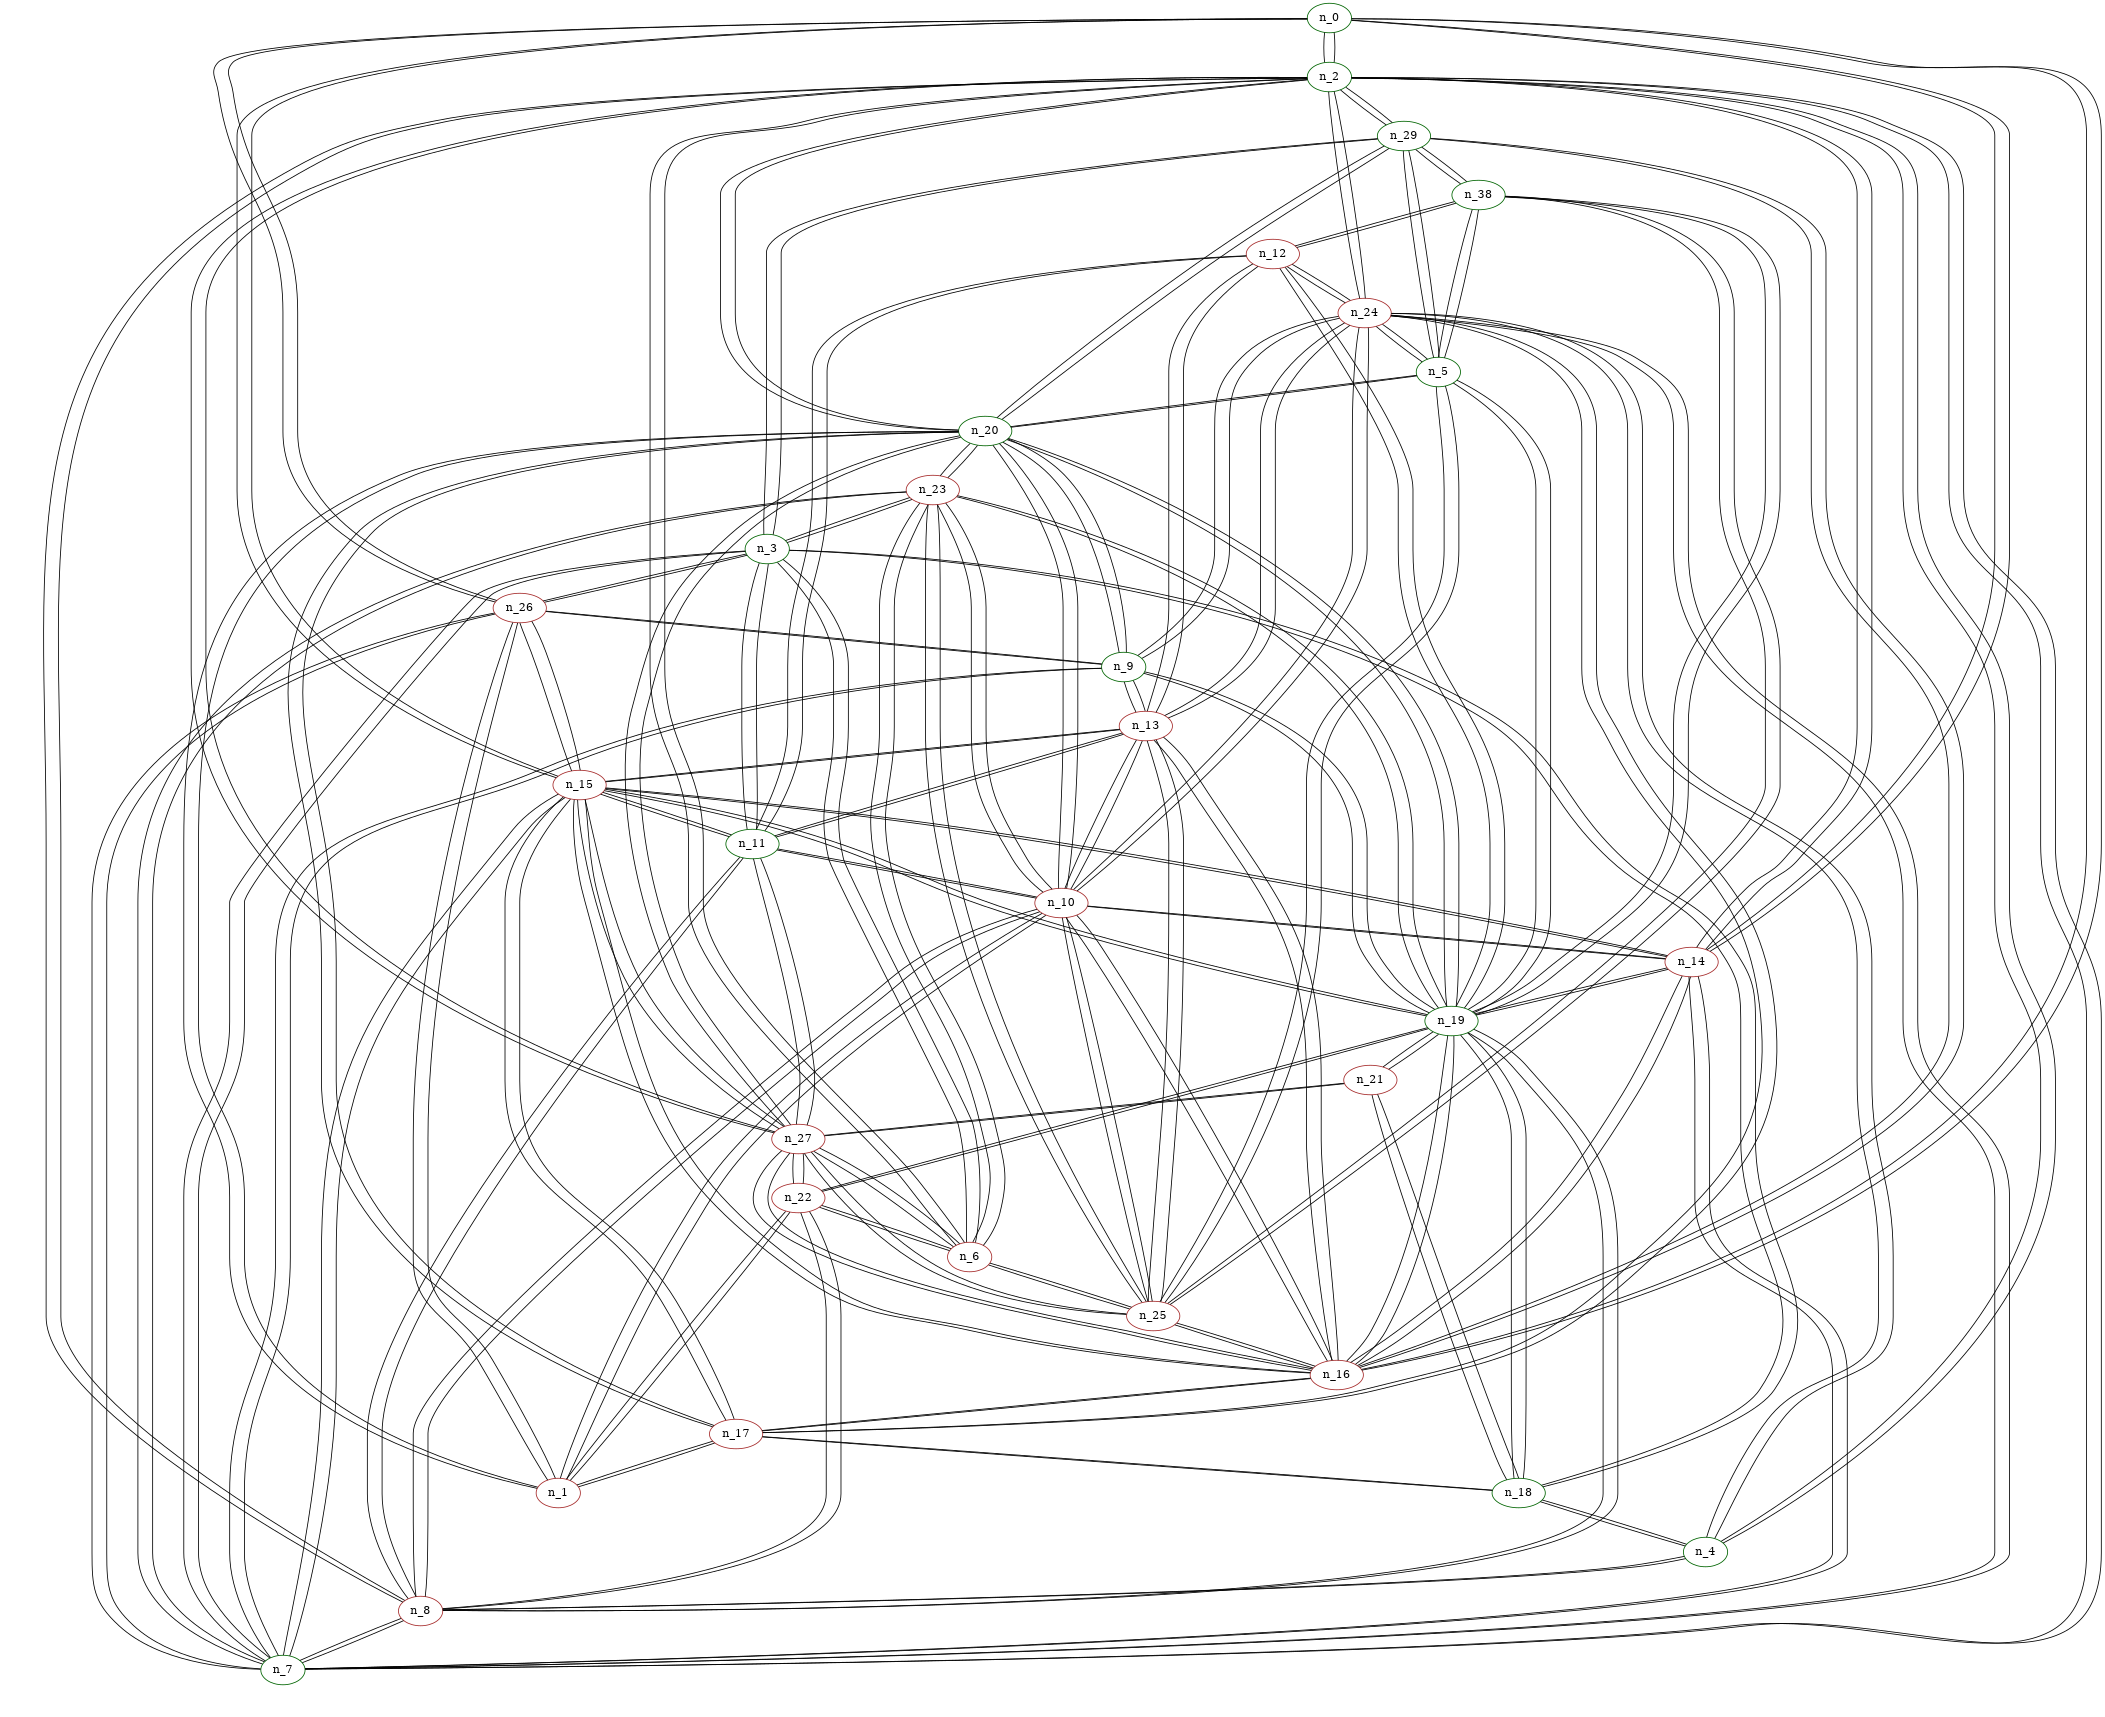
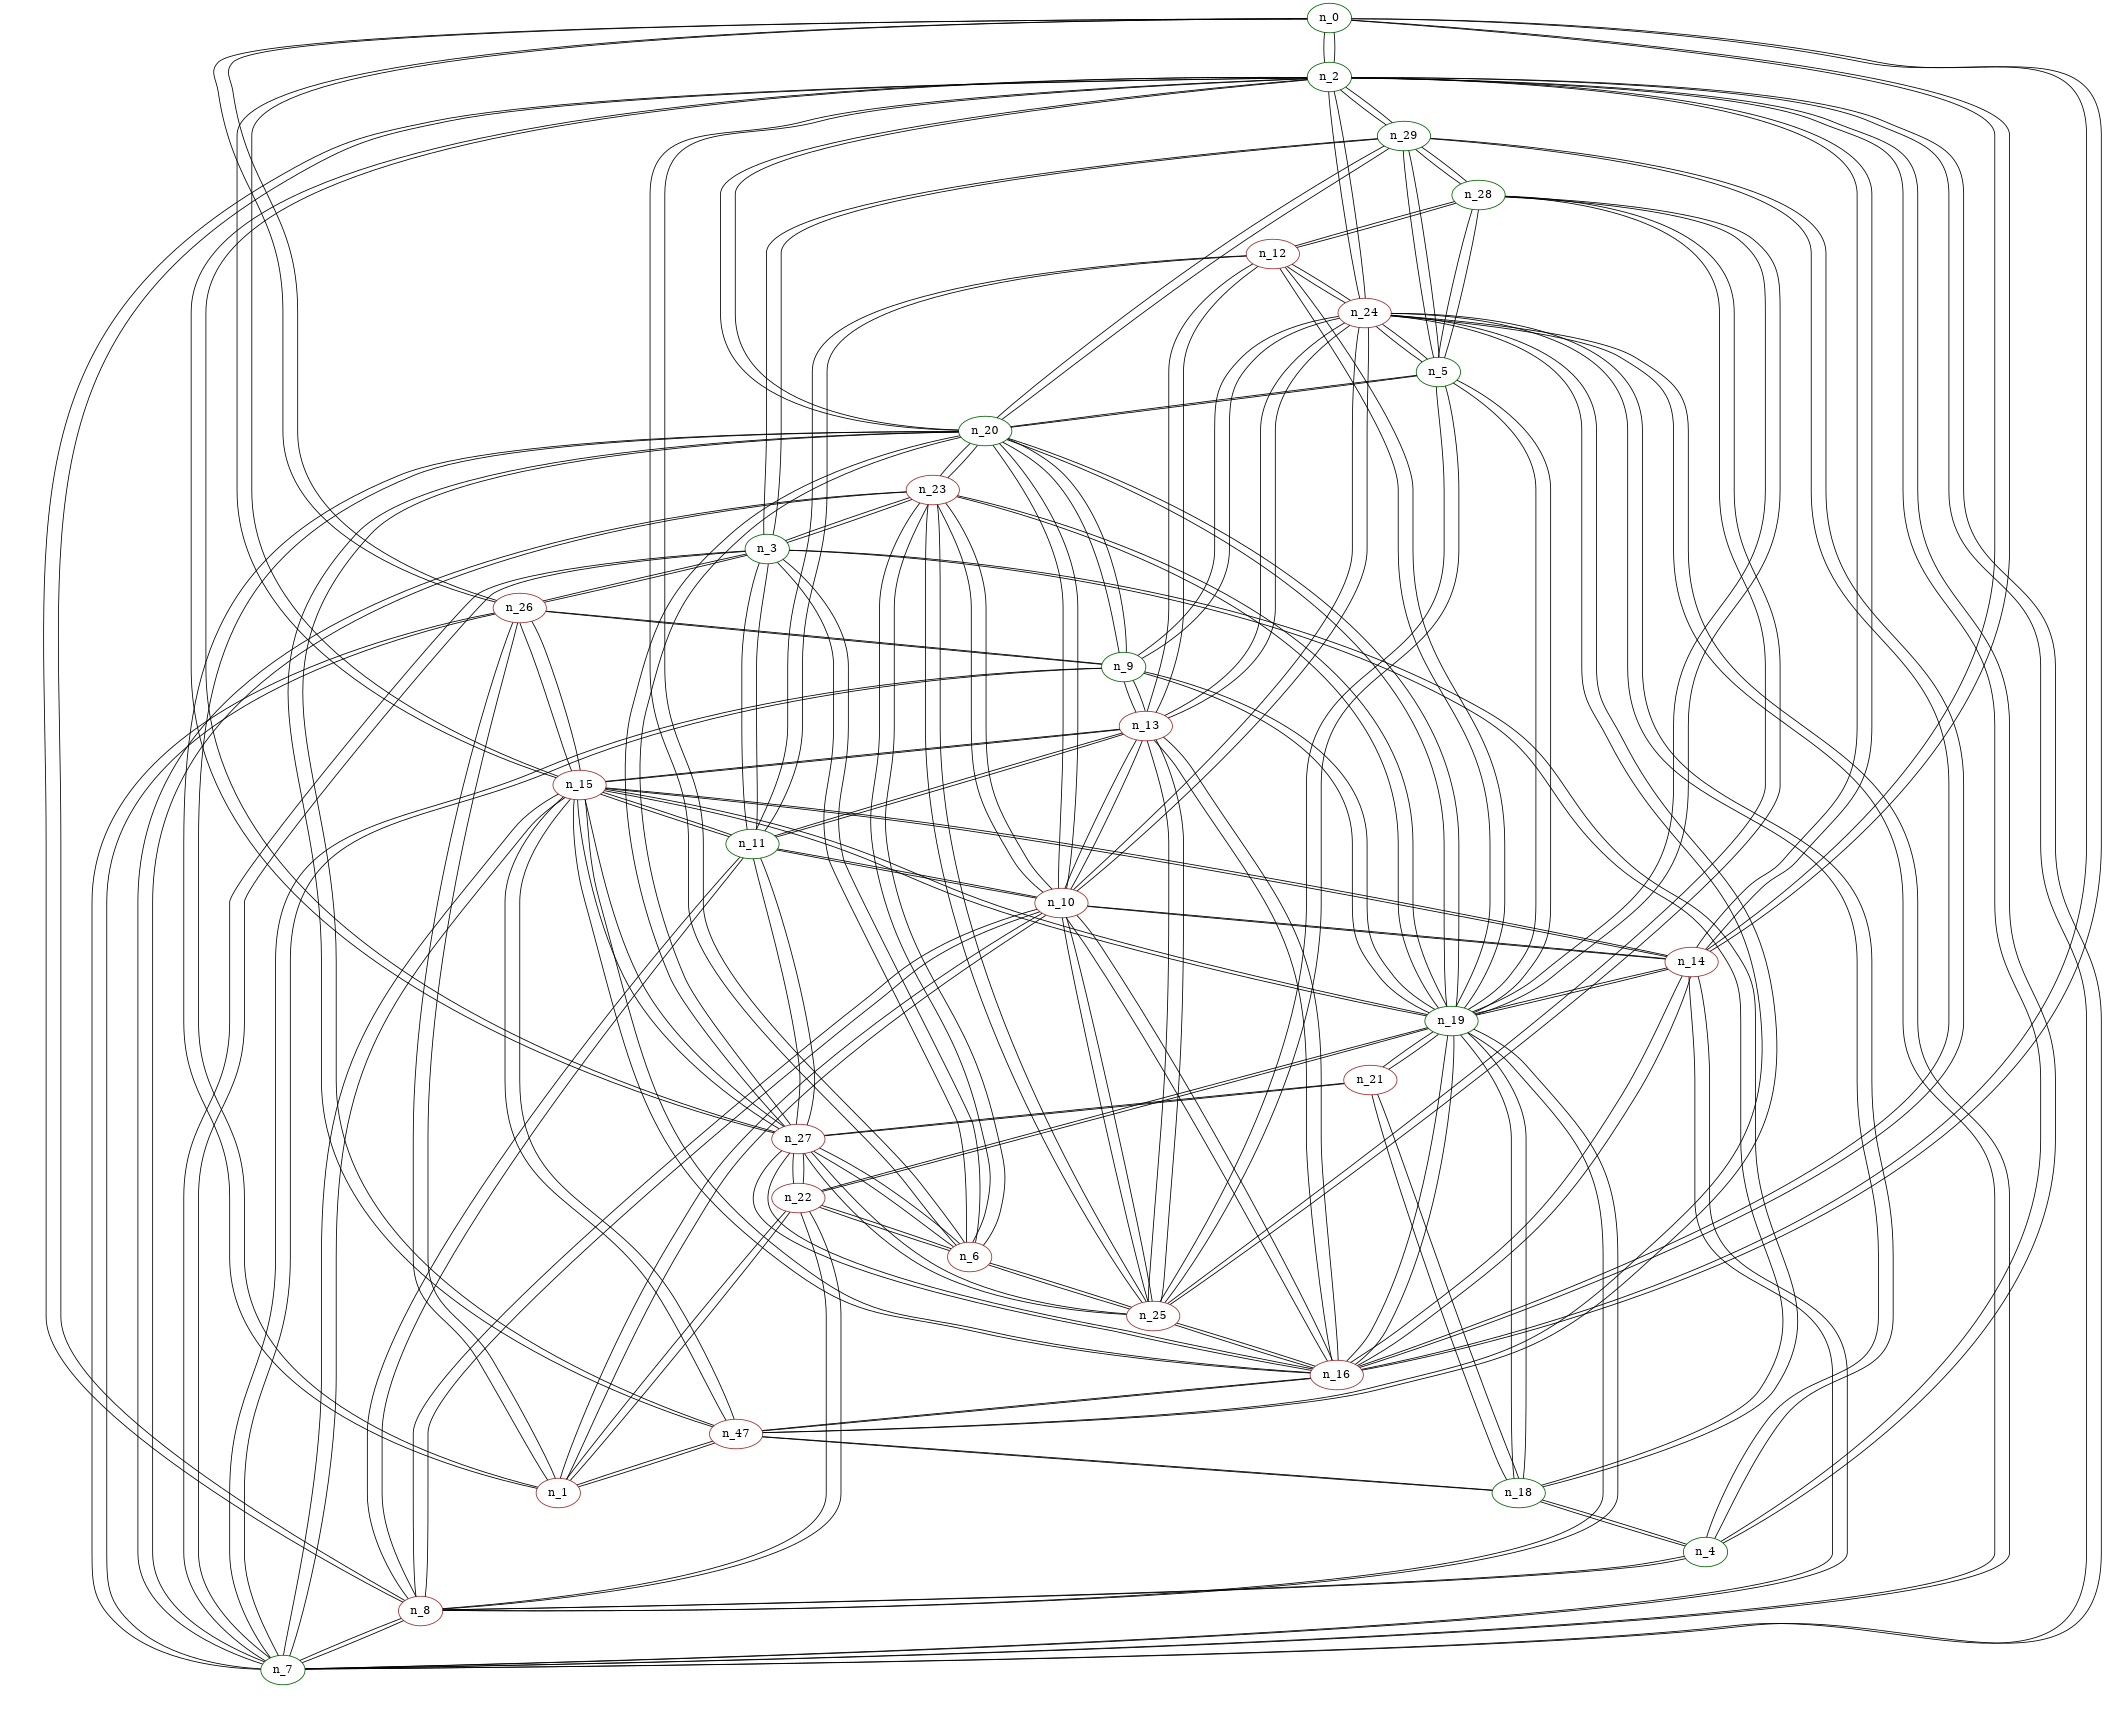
node "n_38": label "n_38" -> "n_28"
node "n_17": label "n_17" -> "n_47"
